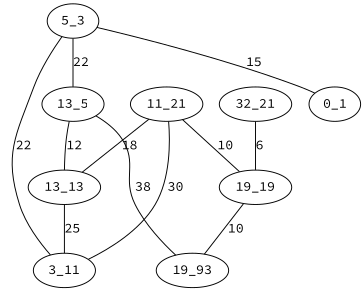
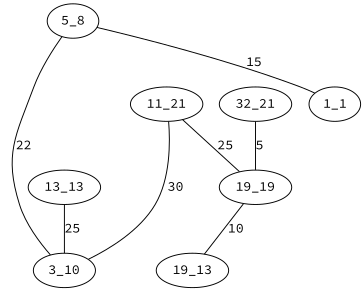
node "5_3": label "5_3" -> "5_8"
node "13_5": removed
node "0_1": label "0_1" -> "1_1"
edge "11_21" -- "13_13": removed, label "18"
edge "11_21" -- "19_19": label "10" -> "25"
edge "32_21" -- "19_19": label "6" -> "5"
node "3_11": label "3_11" -> "3_10"
node "19_93": label "19_93" -> "19_13"
